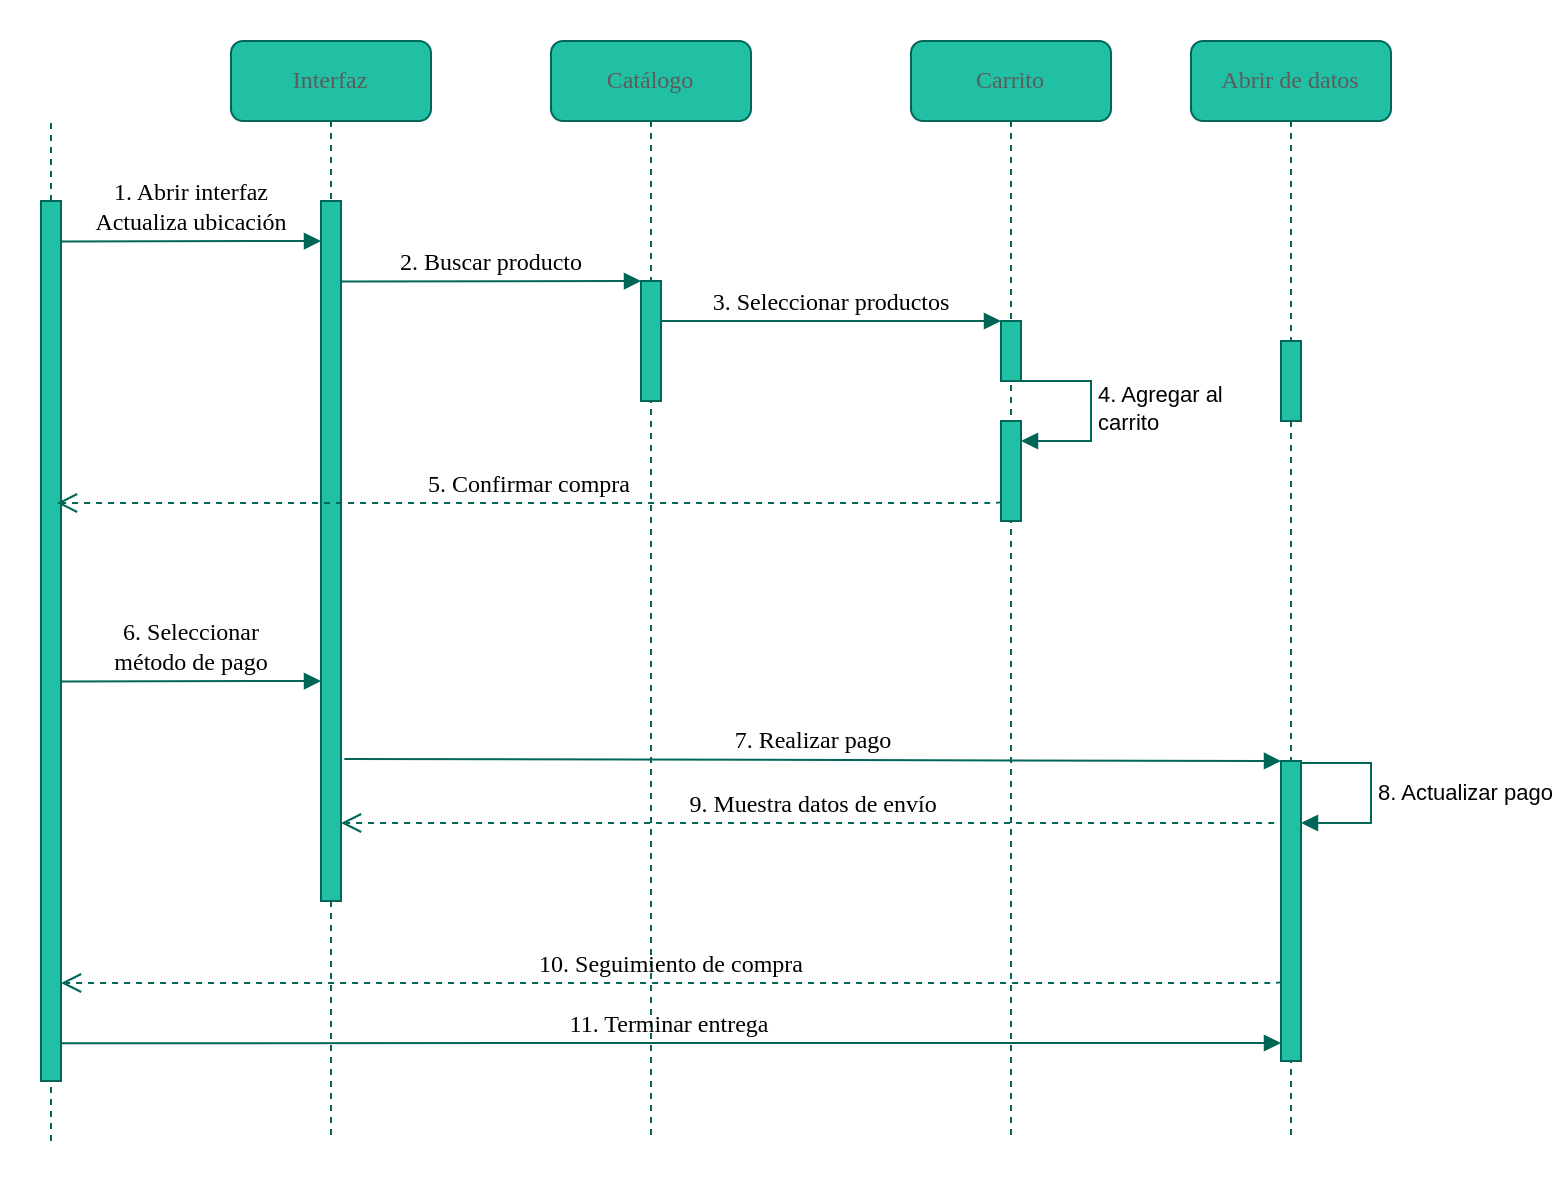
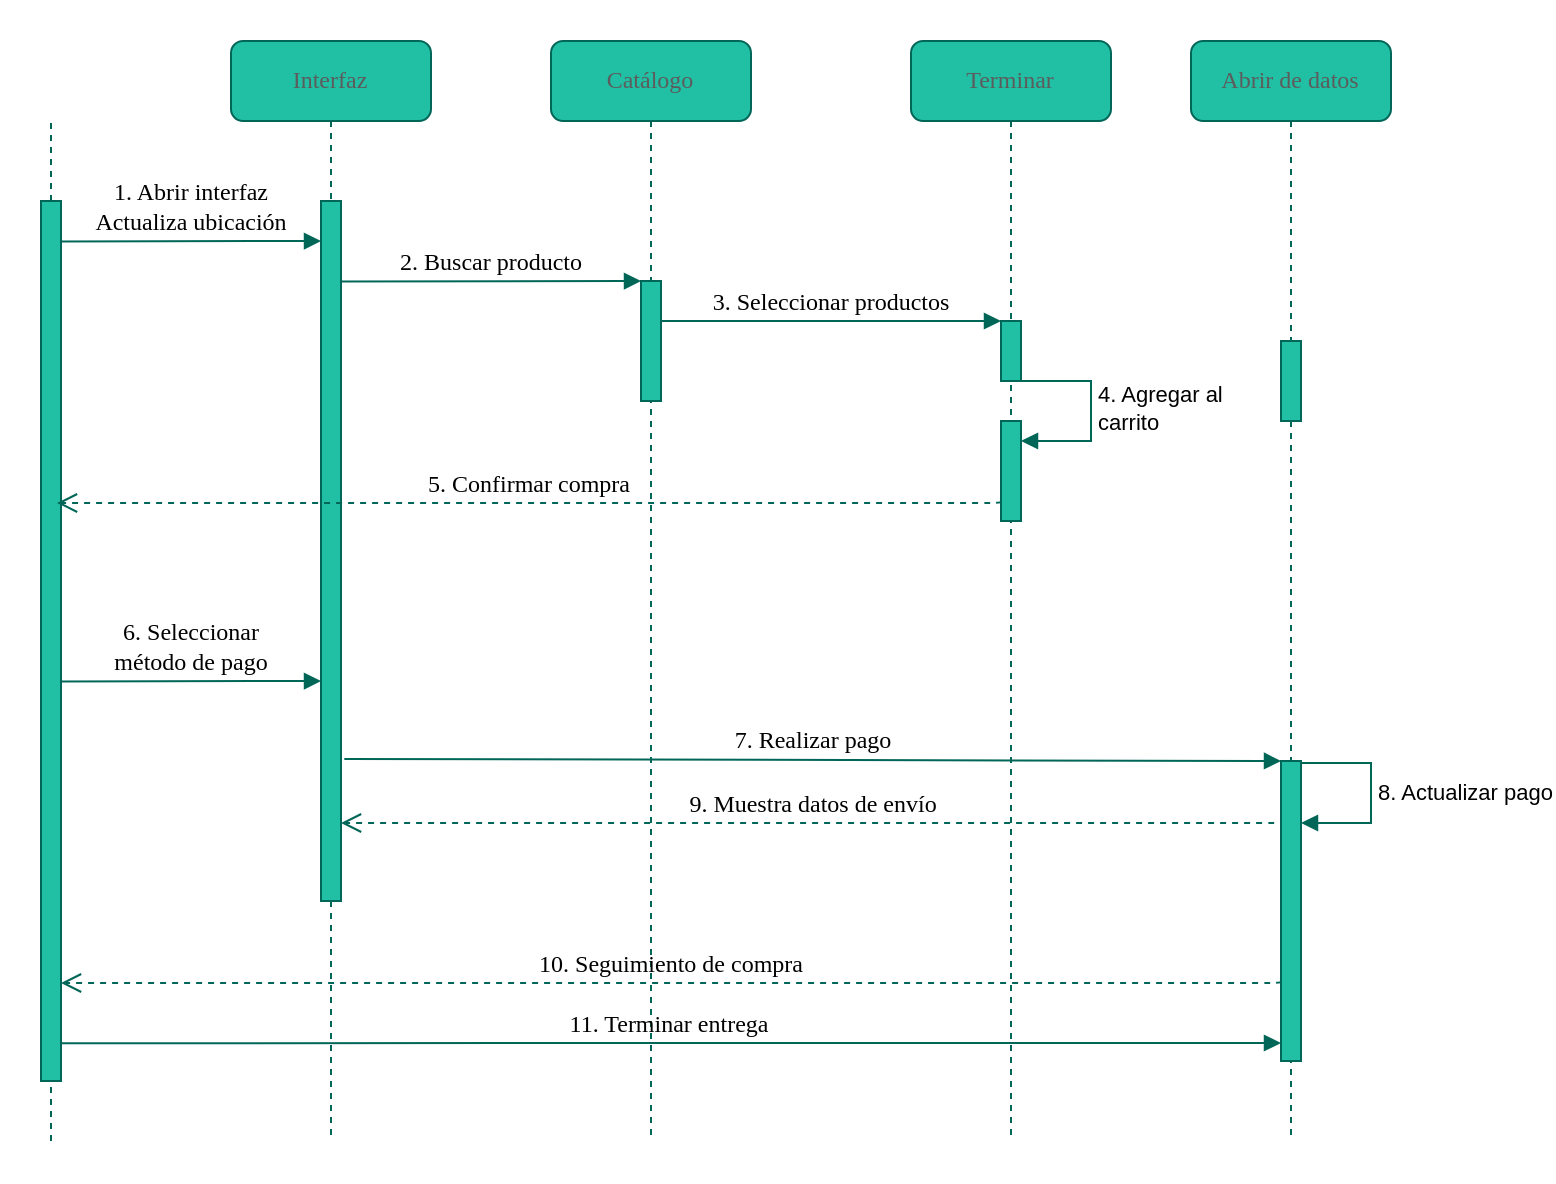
node "Carrito": label "Carrito" -> "Terminar"
